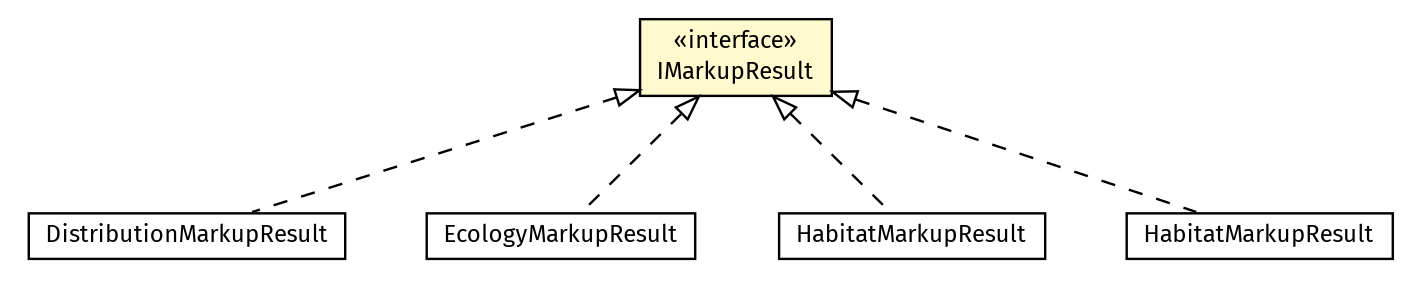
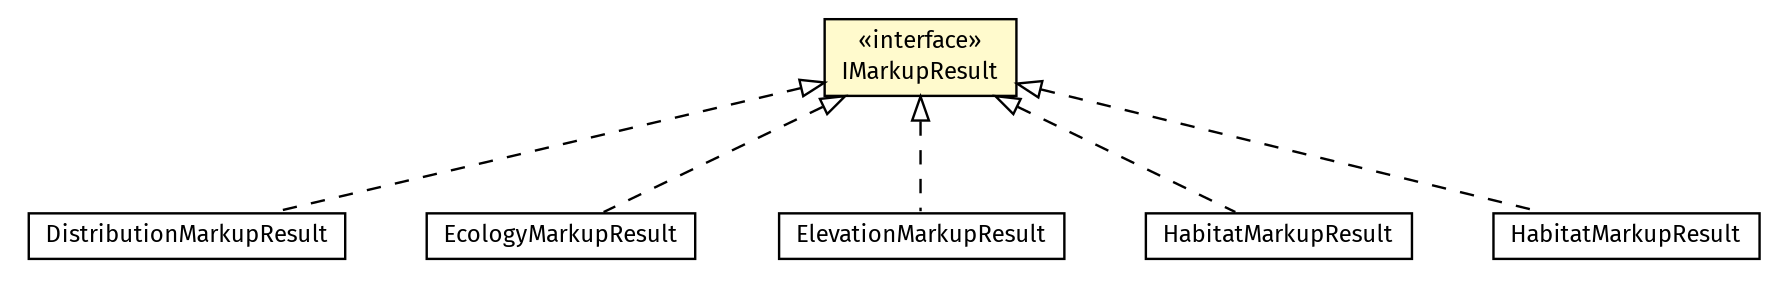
node "ElevationMarkupResult": added
